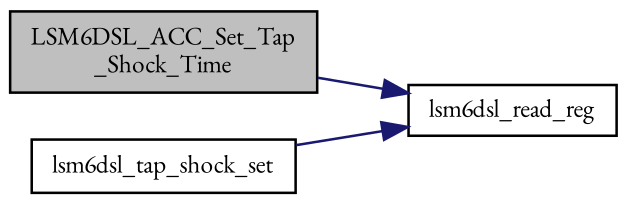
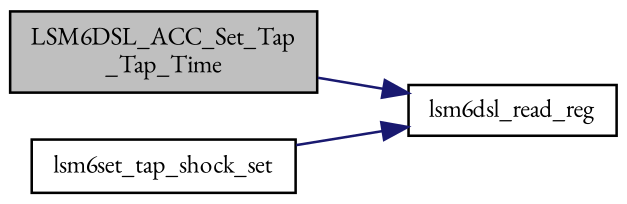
node "LSM6DSL_ACC_Set_Tap _Shock_Time": label "LSM6DSL_ACC_Set_Tap _Shock_Time" -> "LSM6DSL_ACC_Set_Tap _Tap_Time"
node "lsm6dsl_tap_shock_set": label "lsm6dsl_tap_shock_set" -> "lsm6set_tap_shock_set"
